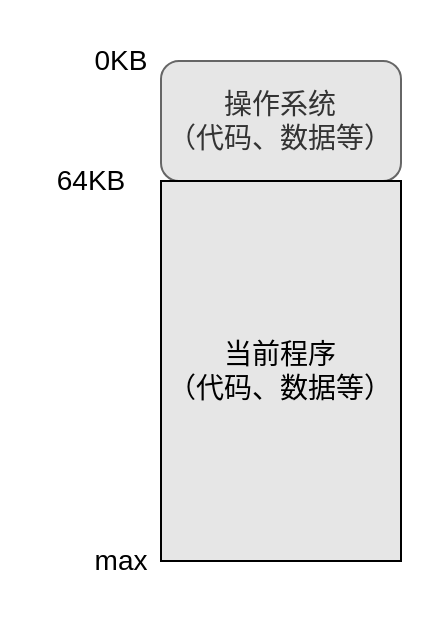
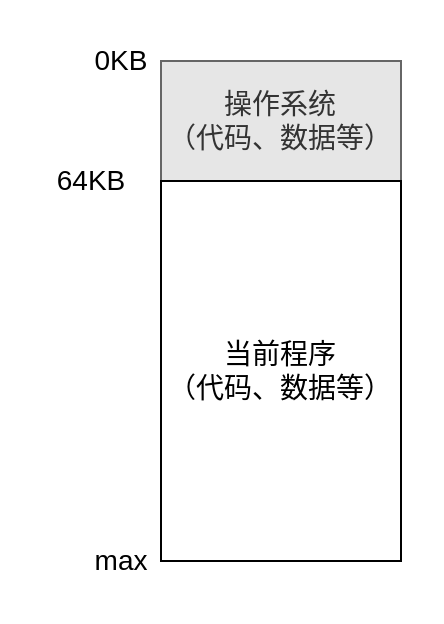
node "操作系统（代码、数据等）": shape rounded rectangle -> rectangle
node "当前程序 （代码、数据等）": fillcolor #e6e6e6 -> #ffffff
